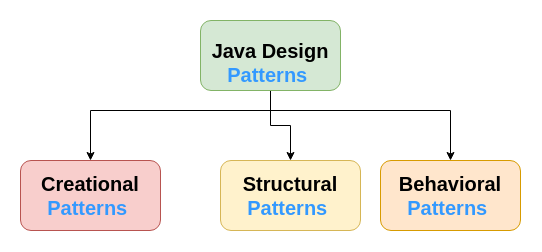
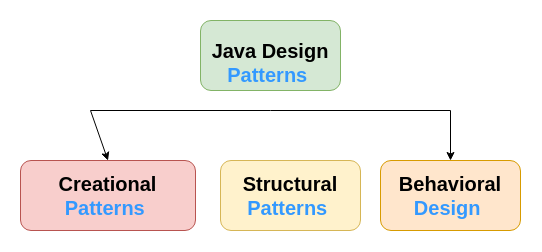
edge "Java Design Patterns" -> "Structural Patterns": removed
node "Creational Patterns": size 140x70 -> 175x70
node "Behavioral Patterns": label "Behavioral Patterns" -> "Behavioral Design"
